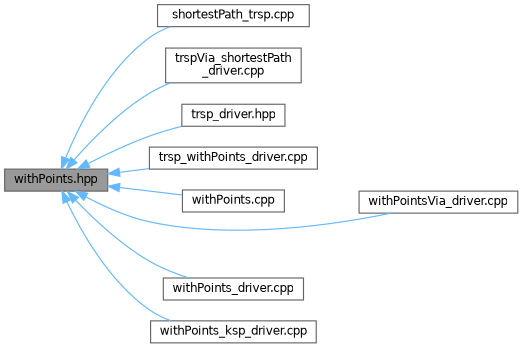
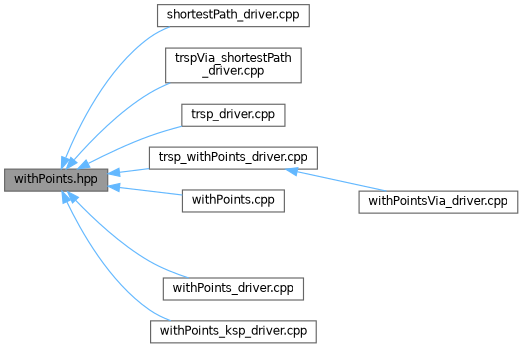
node "shortestPath_trsp.cpp": label "shortestPath_trsp.cpp" -> "shortestPath_driver.cpp"
node "trsp_driver.hpp": label "trsp_driver.hpp" -> "trsp_driver.cpp"
edge "withPointsVia_driver.cpp" -> "withPoints.hpp": now "withPointsVia_driver.cpp" -> "trsp_withPoints_driver.cpp"
